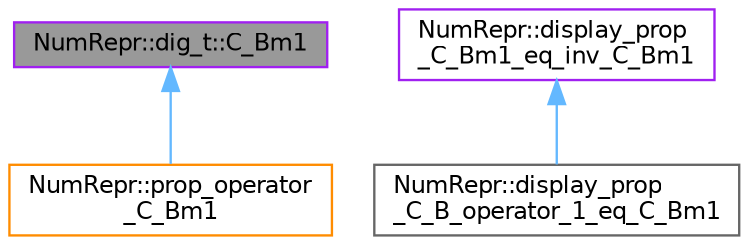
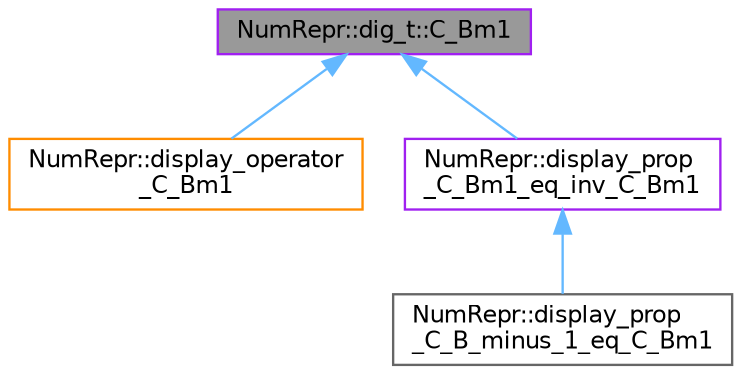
edge "NumRepr::display_prop _C_Bm1_eq_inv_C_Bm1" -> "NumRepr::dig_t::C_Bm1": added
node "NumRepr::prop_operator _C_Bm1": label "NumRepr::prop_operator _C_Bm1" -> "NumRepr::display_operator _C_Bm1"
node "NumRepr::display_prop _C_B_operator_1_eq_C_Bm1": label "NumRepr::display_prop _C_B_operator_1_eq_C_Bm1" -> "NumRepr::display_prop _C_B_minus_1_eq_C_Bm1"
